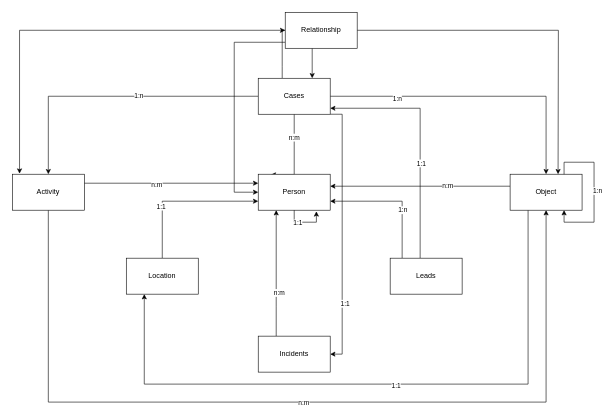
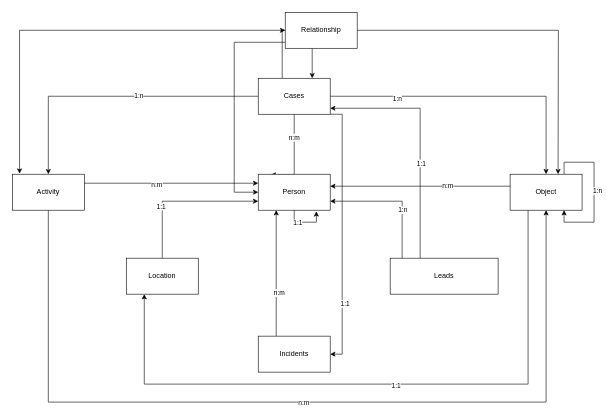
node "Leads": size 72x36 -> 108x36
